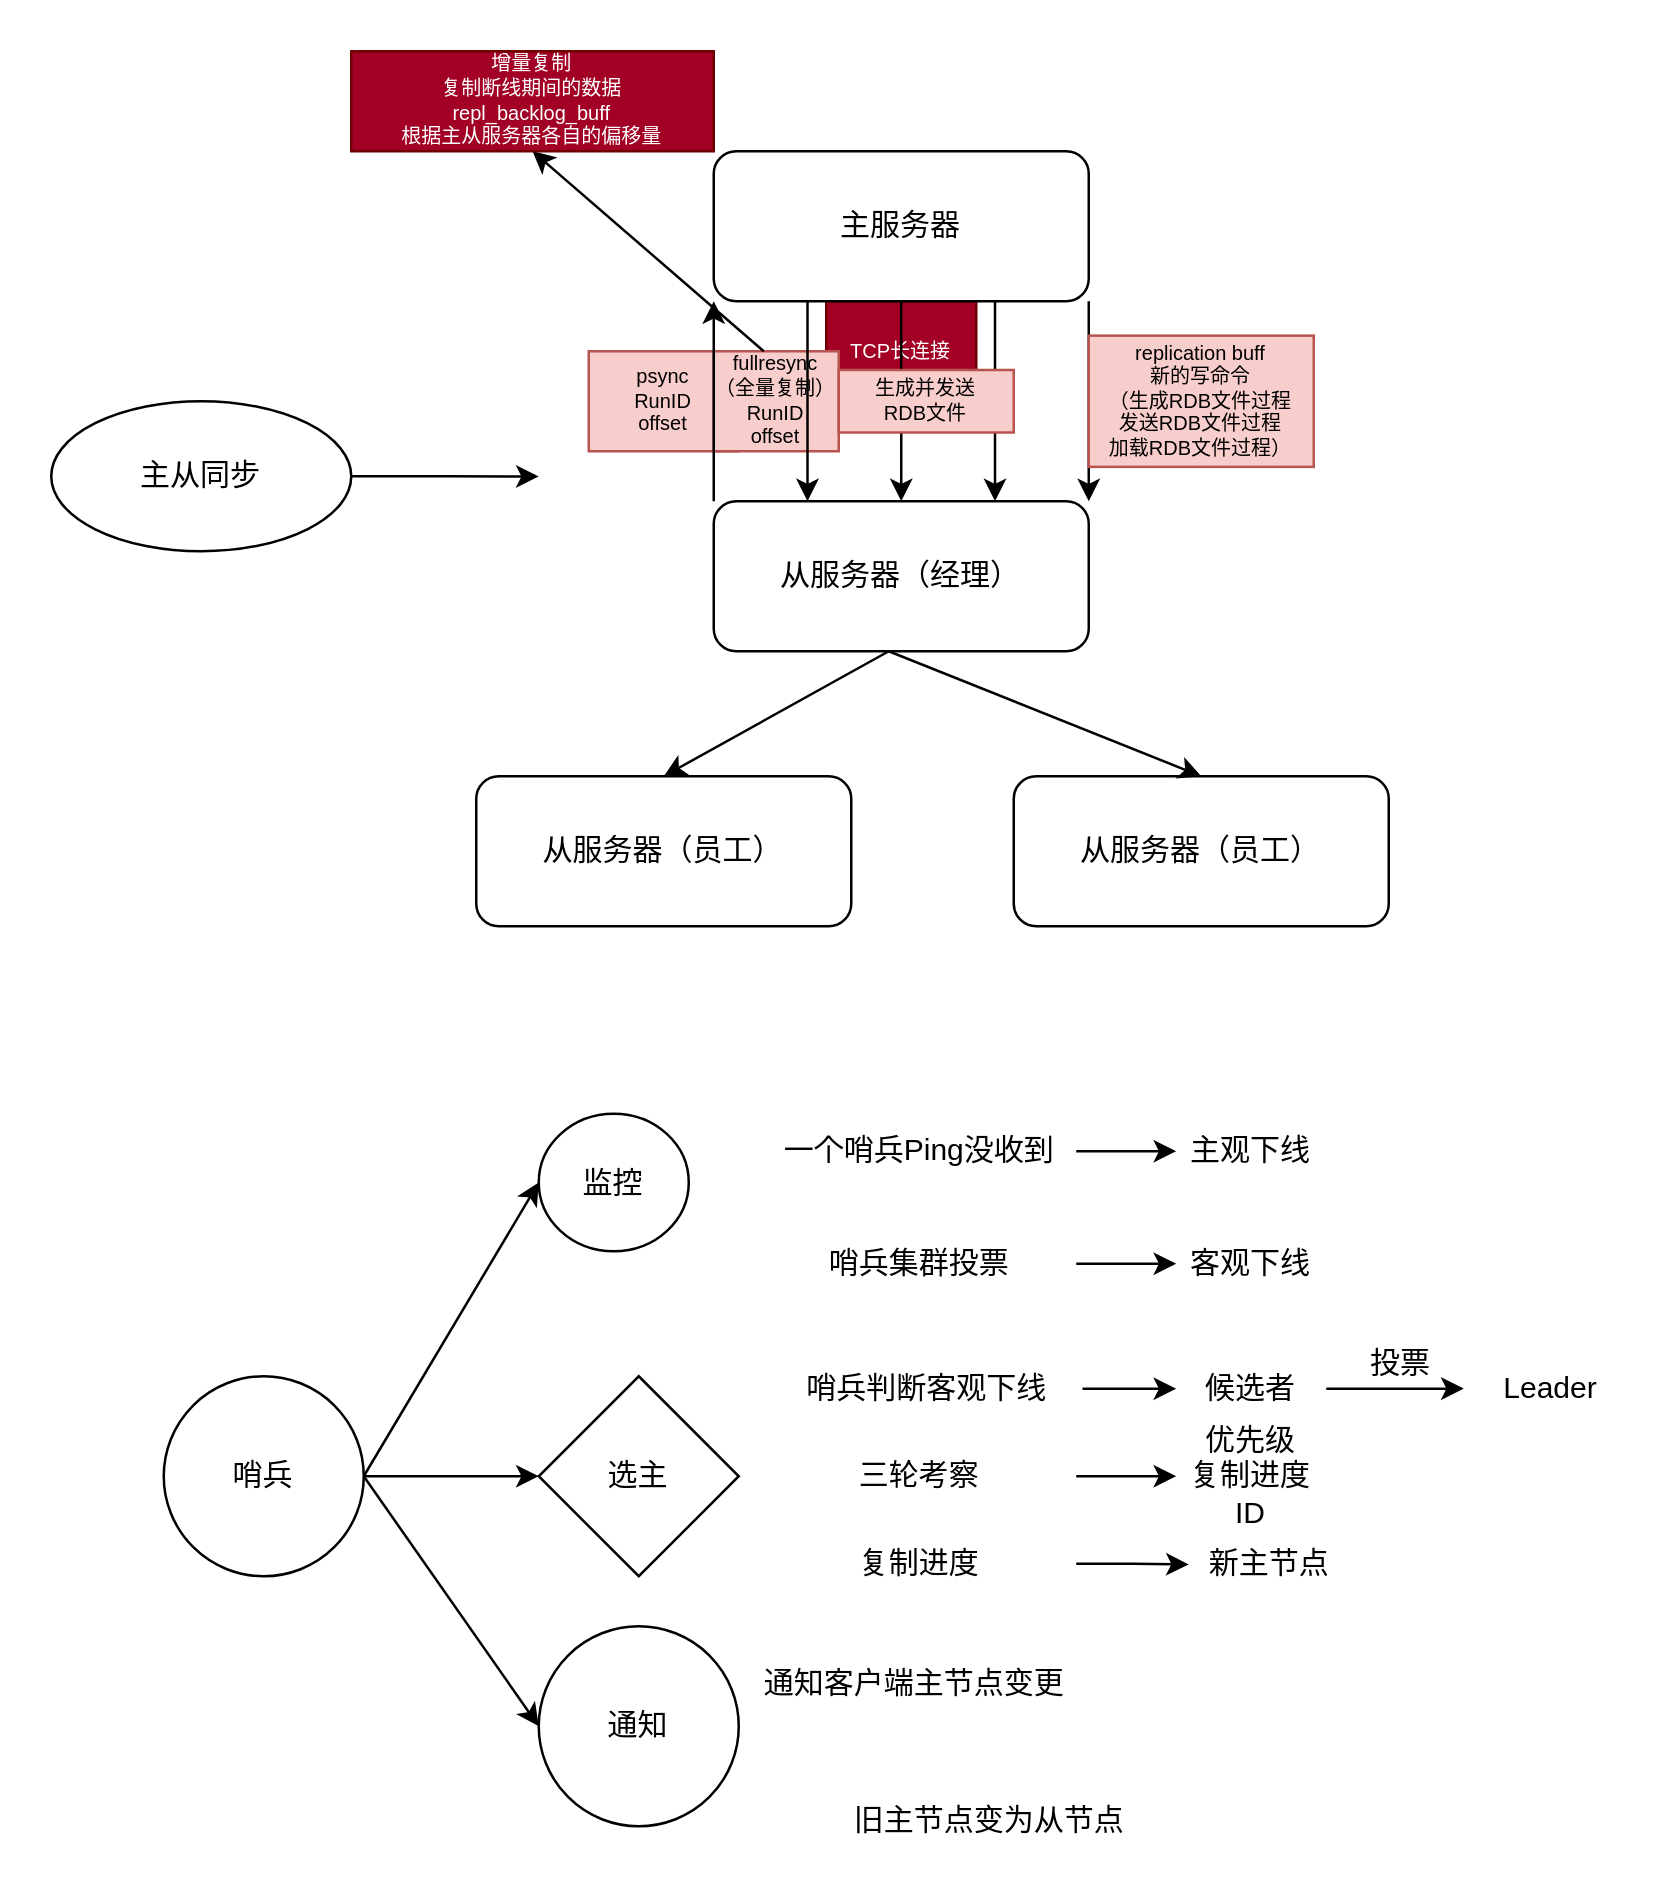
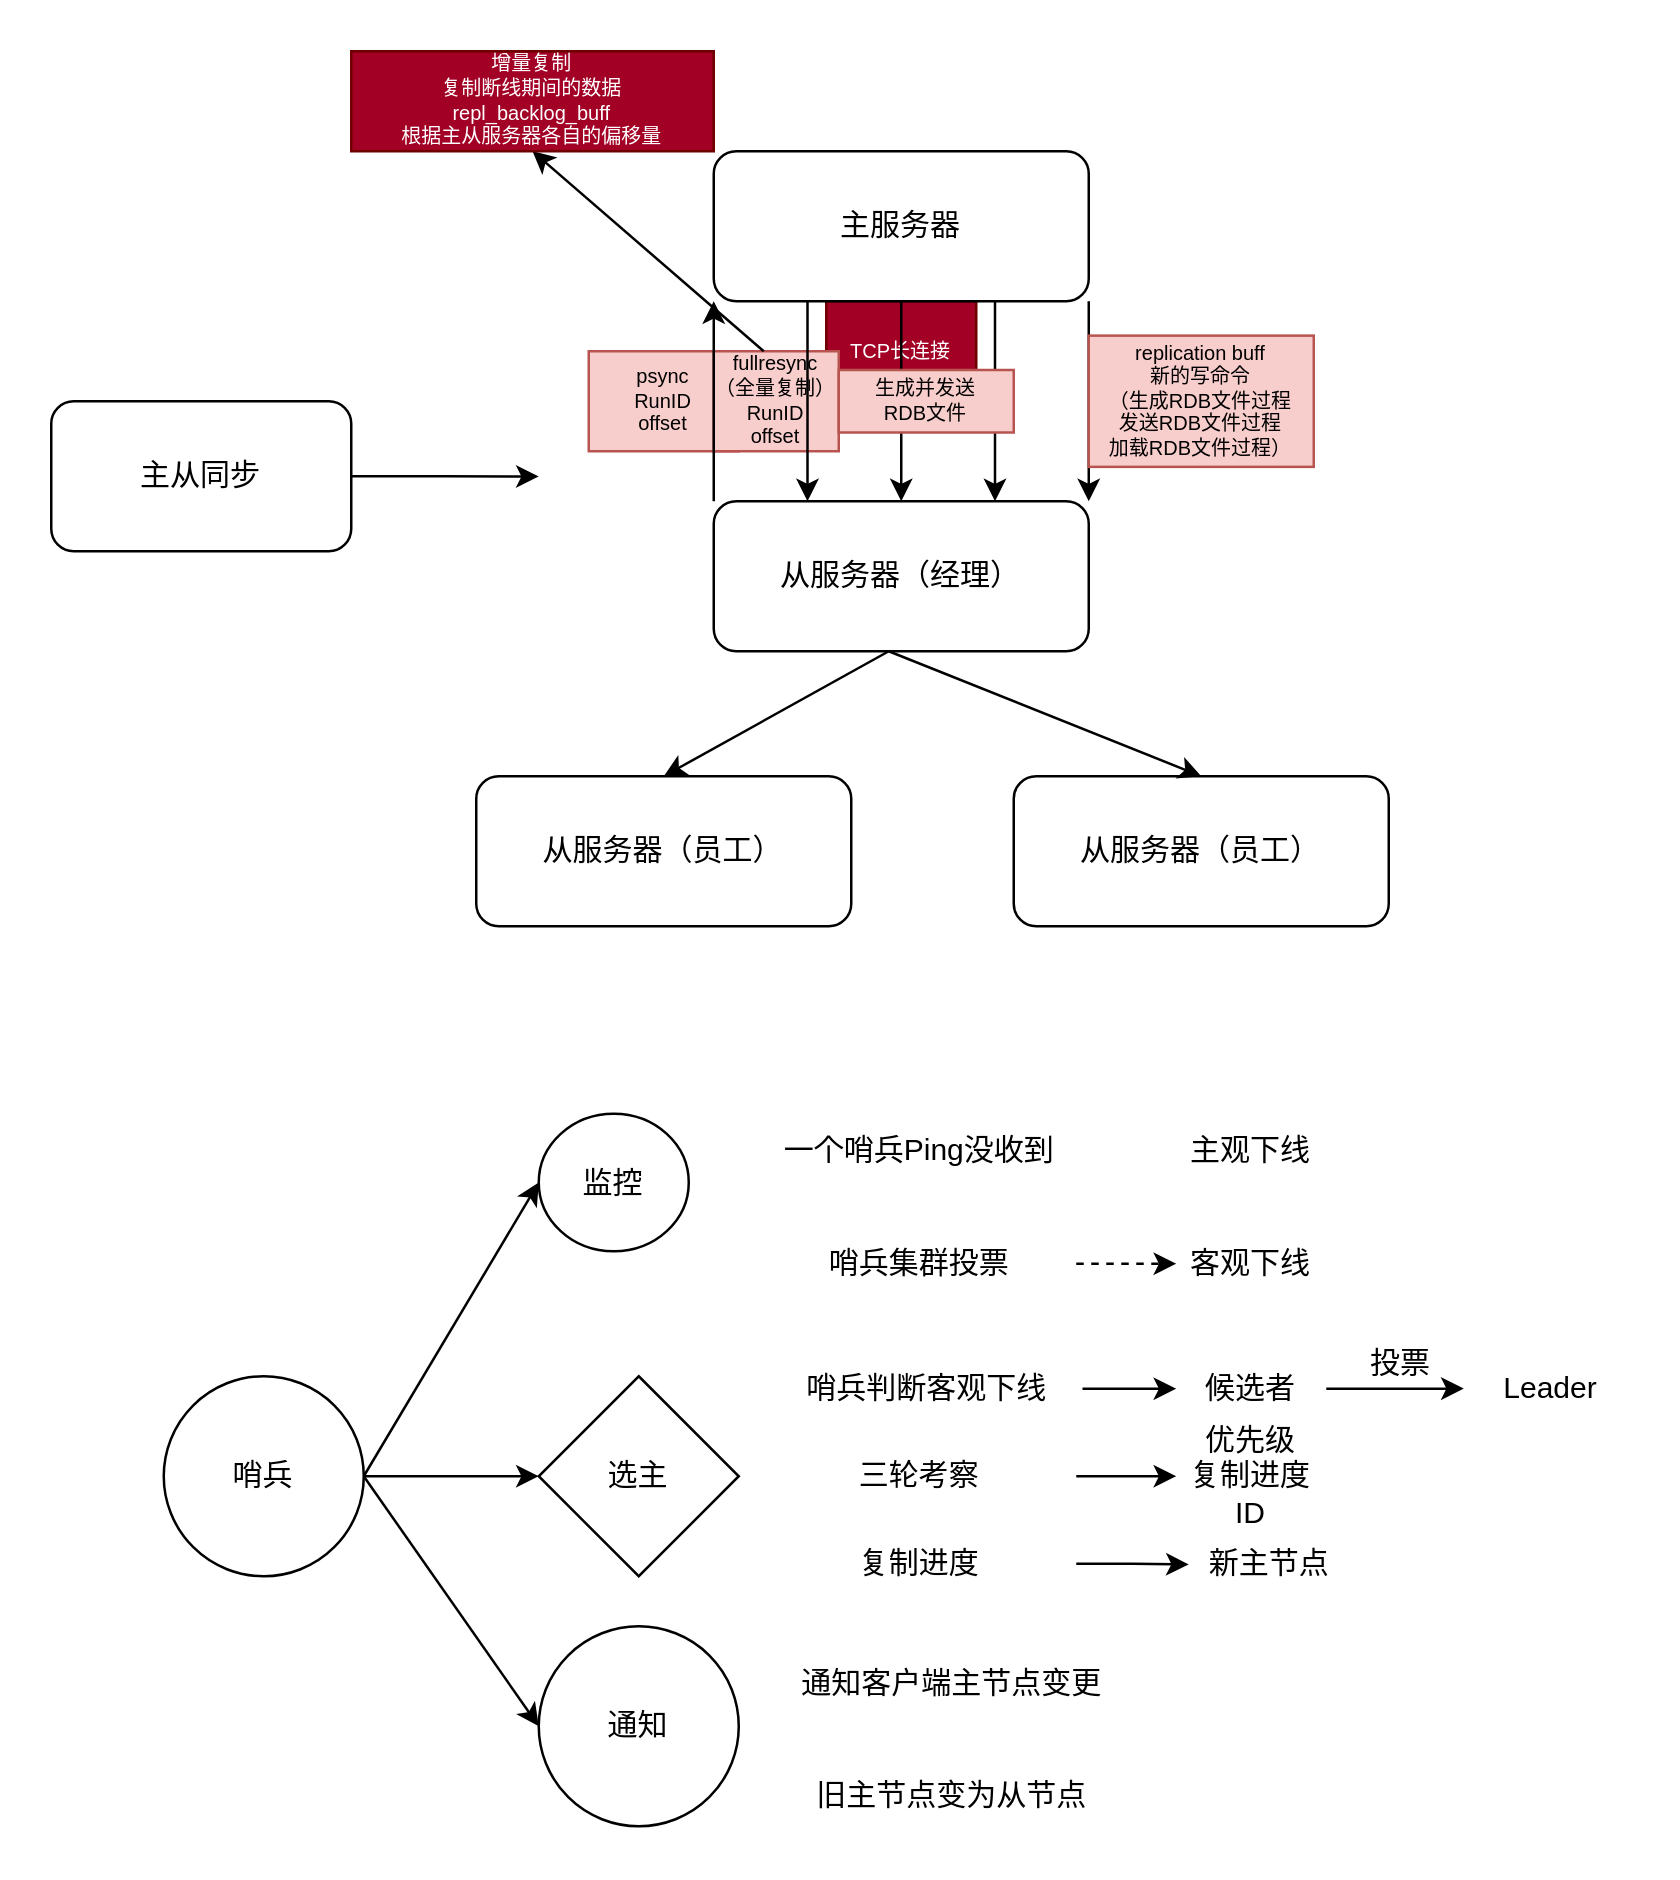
node "主从同步": shape ellipse -> rounded rectangle
edge "一个哨兵Ping没收到" -> "主观下线": removed
edge "哨兵集群投票" -> "客观下线": style solid -> dashed
node "通知客户端主节点变更": moved (915, 1683) -> (953, 1683)
node "旧主节点变为从节点": moved (990, 1820) -> (953, 1795)
